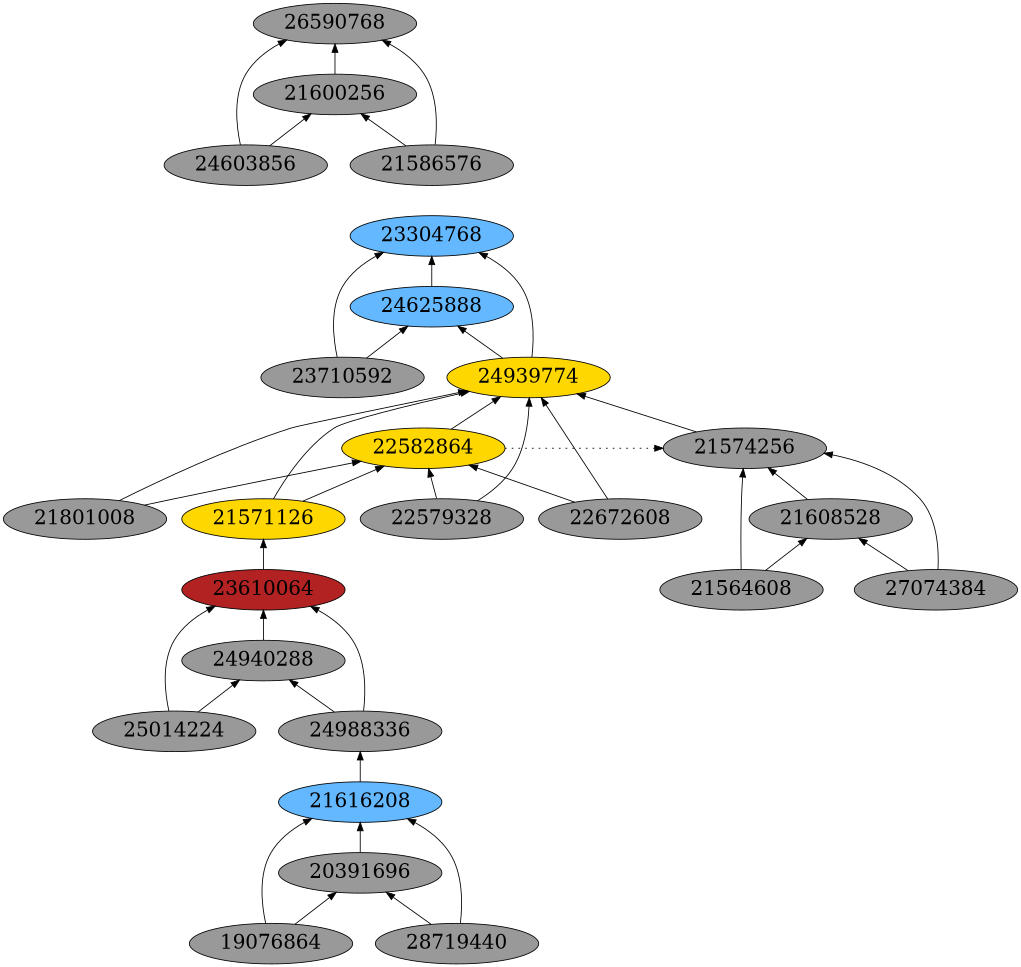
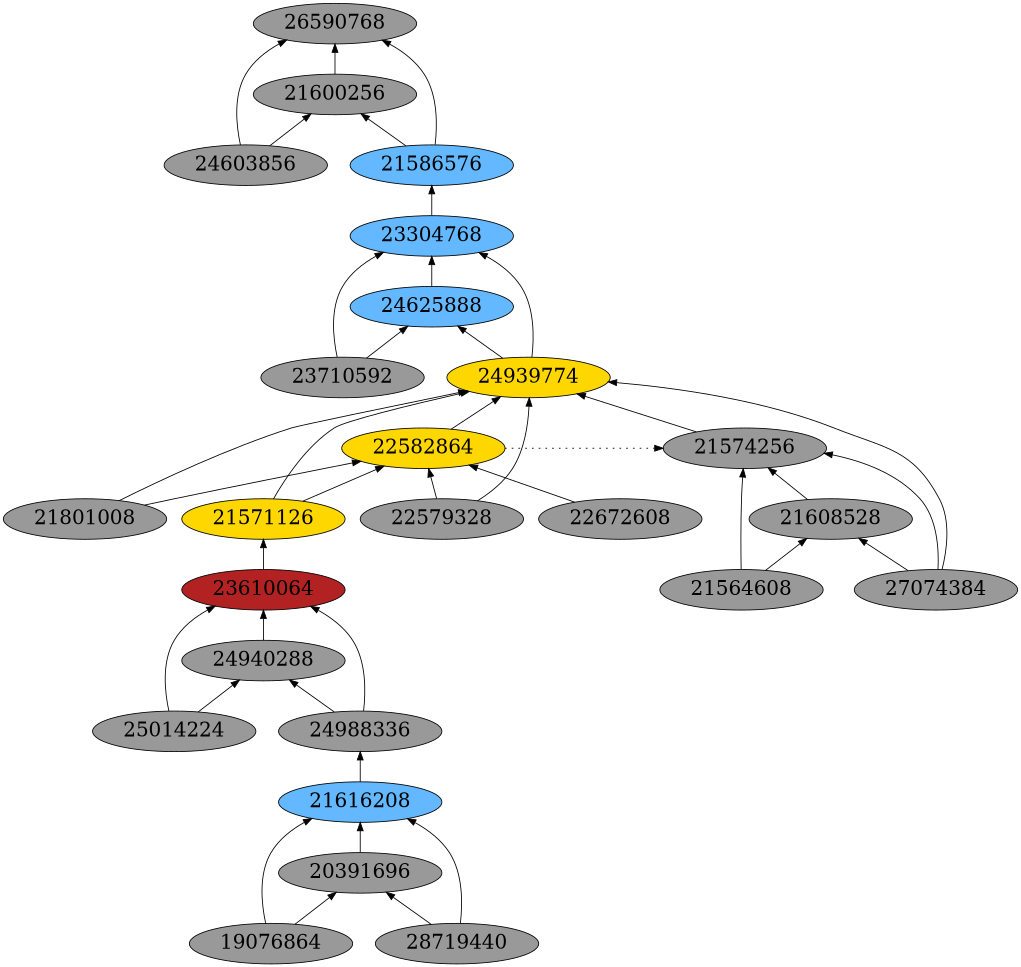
node "21586576": fillcolor grey60 -> steelblue1
edge "23304768" -> "21586576": added
edge "22672608" -> "24939774": now "27074384" -> "24939774"
